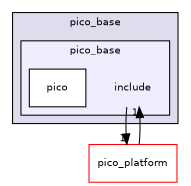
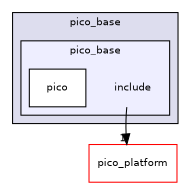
edge "pico_platform" -> "include": removed
